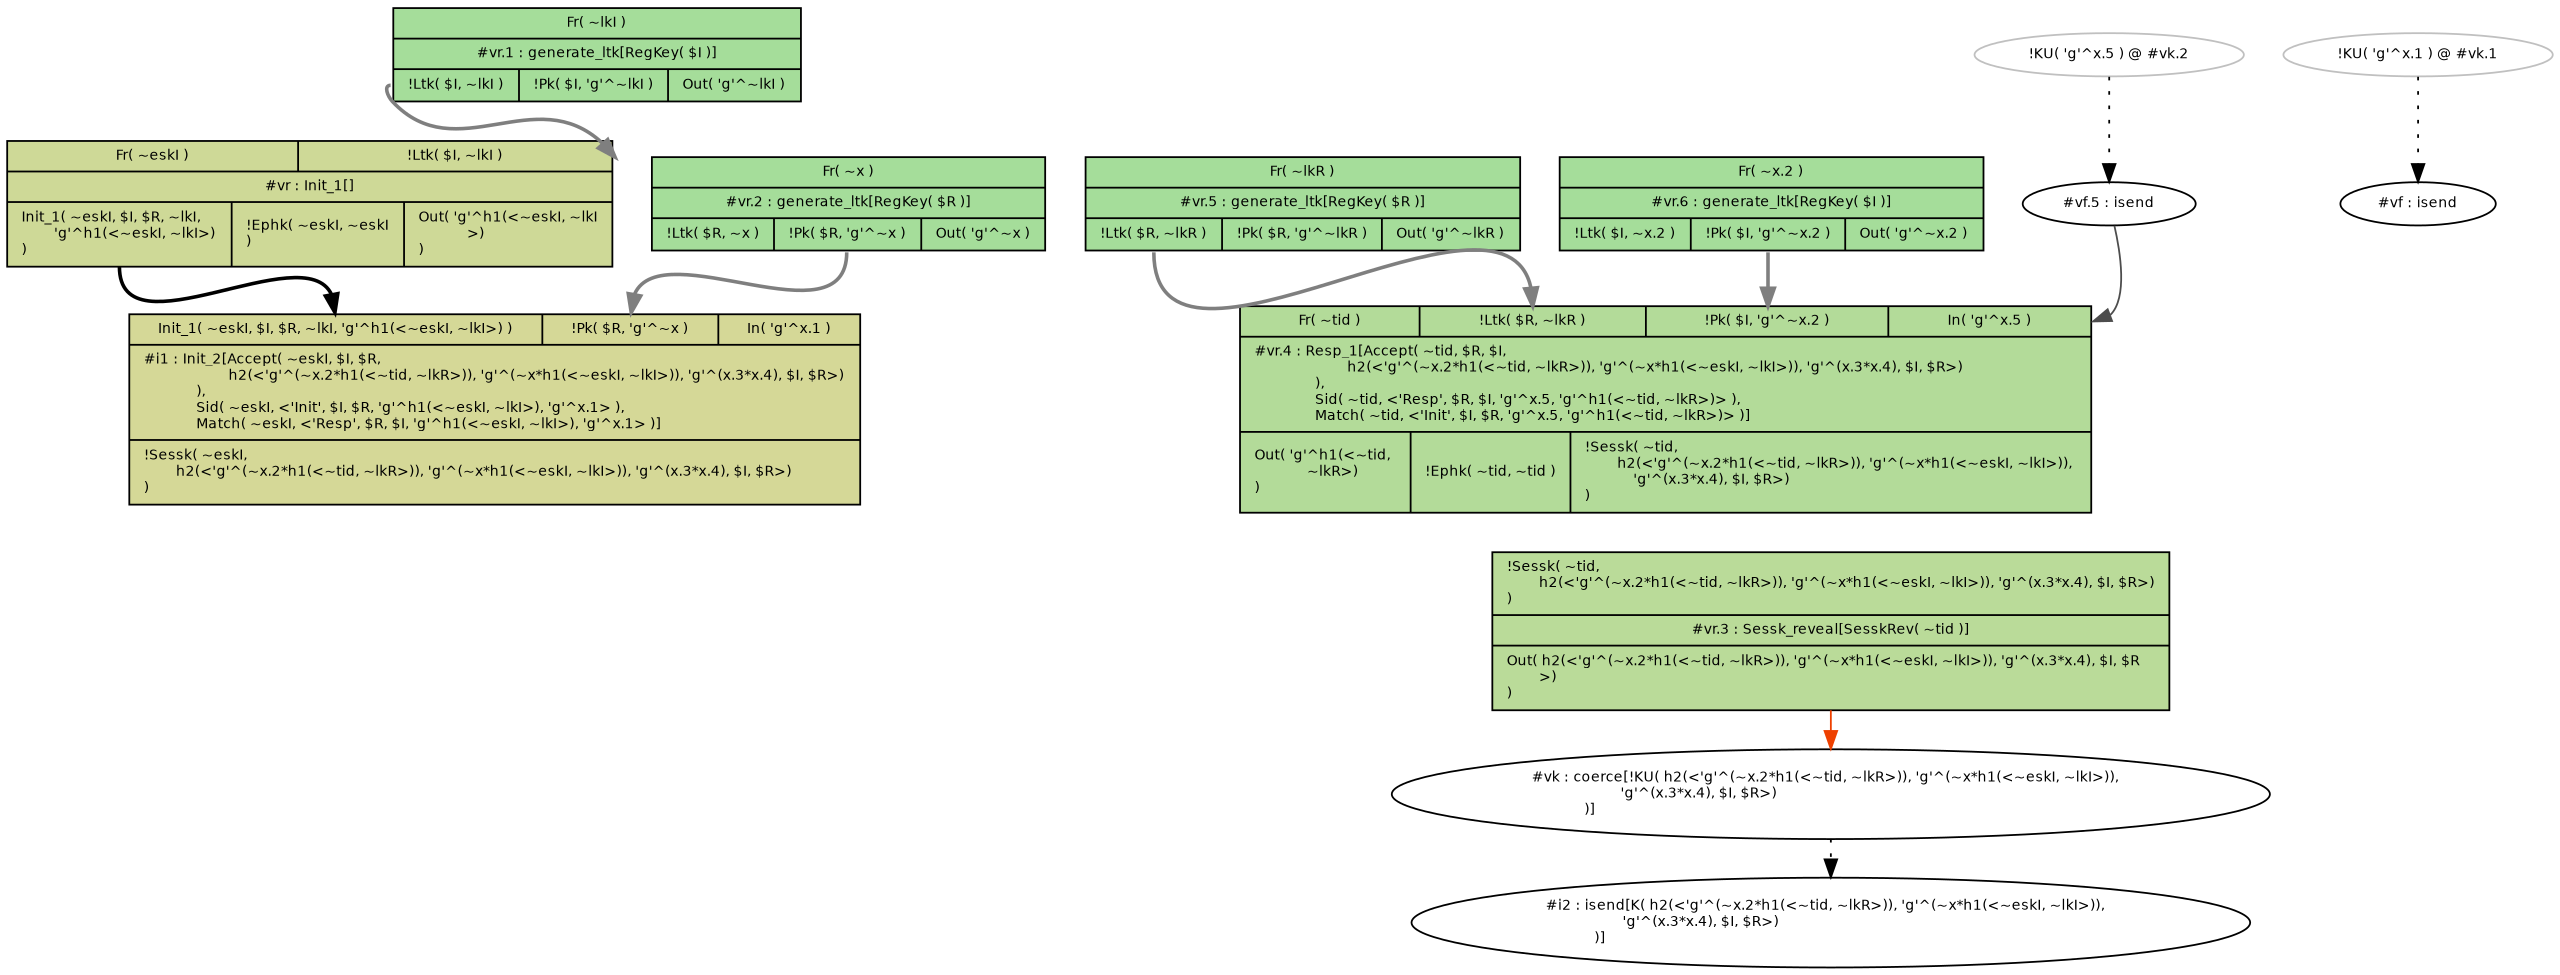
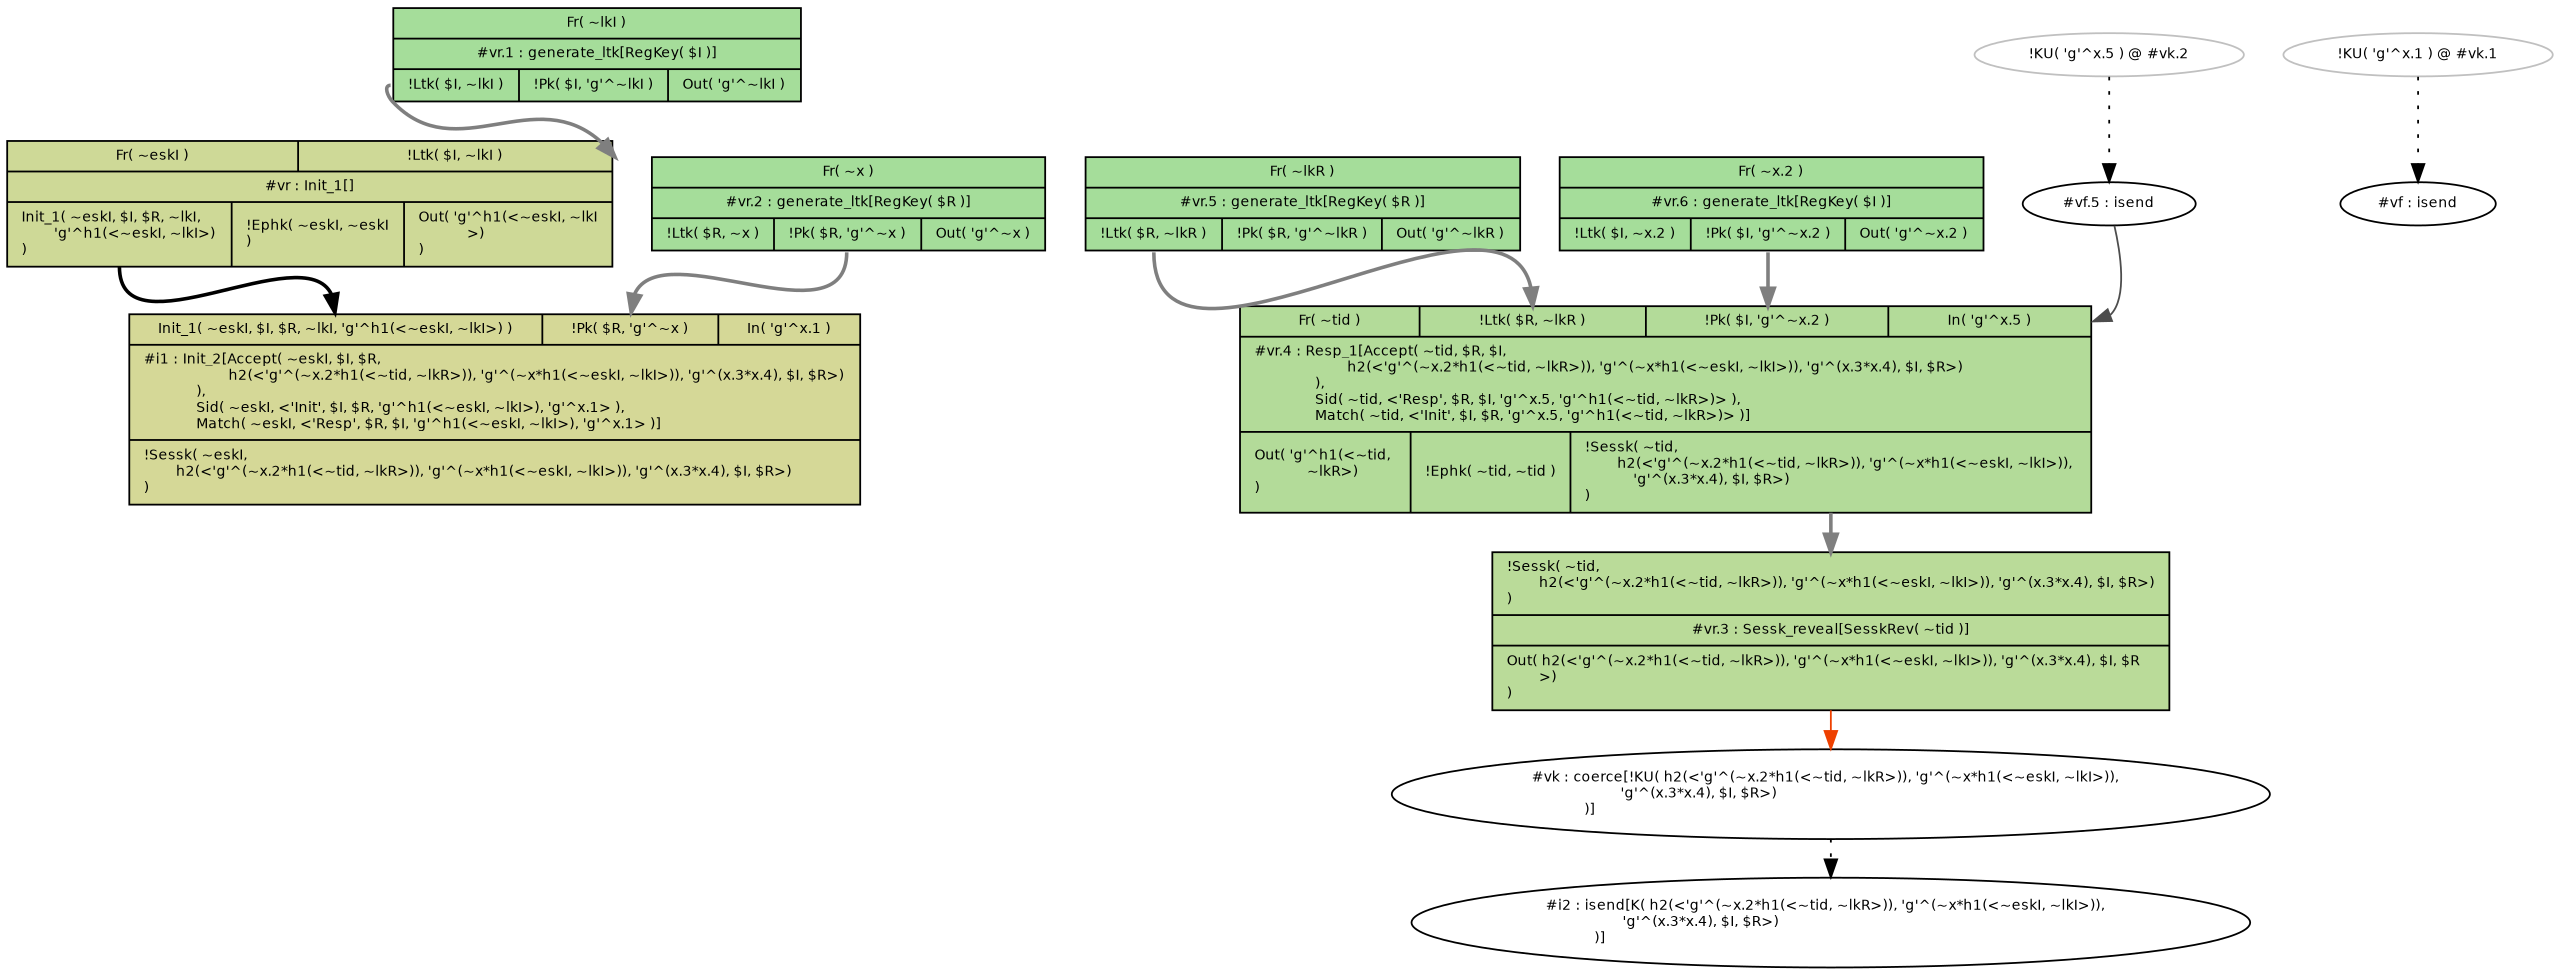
edge "Fr( ~tid )" -> "!Sessk( ~tid,": added
